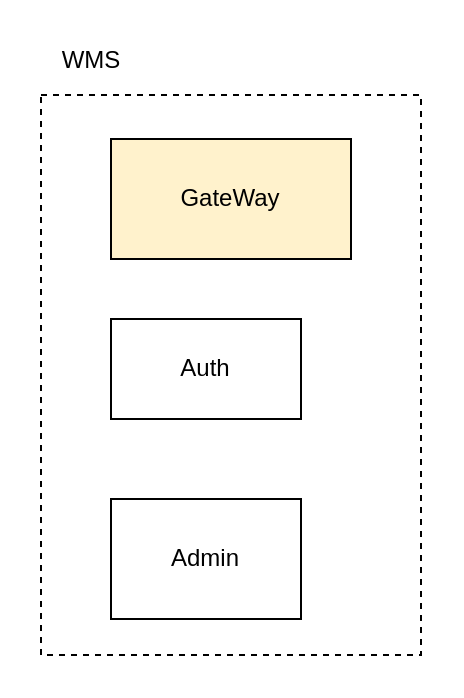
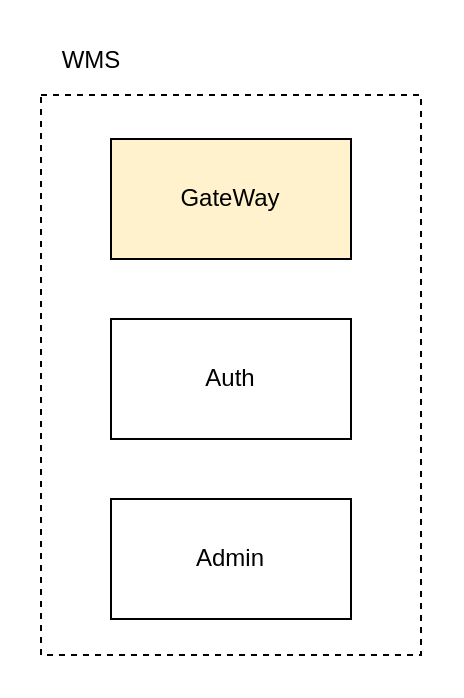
node "Auth": size 190x100 -> 240x120
node "Admin": size 190x120 -> 240x120
